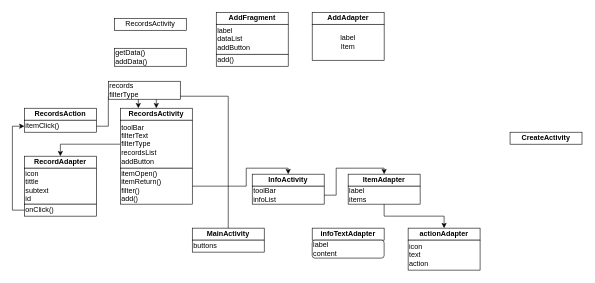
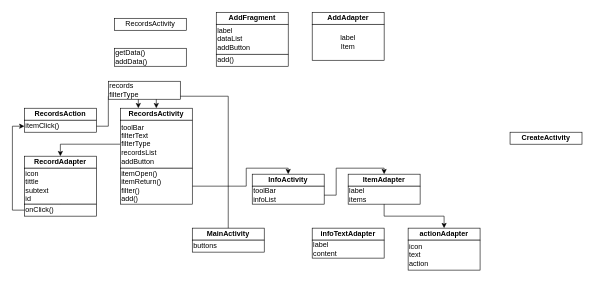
node "label content": shape rounded rectangle -> rectangle
